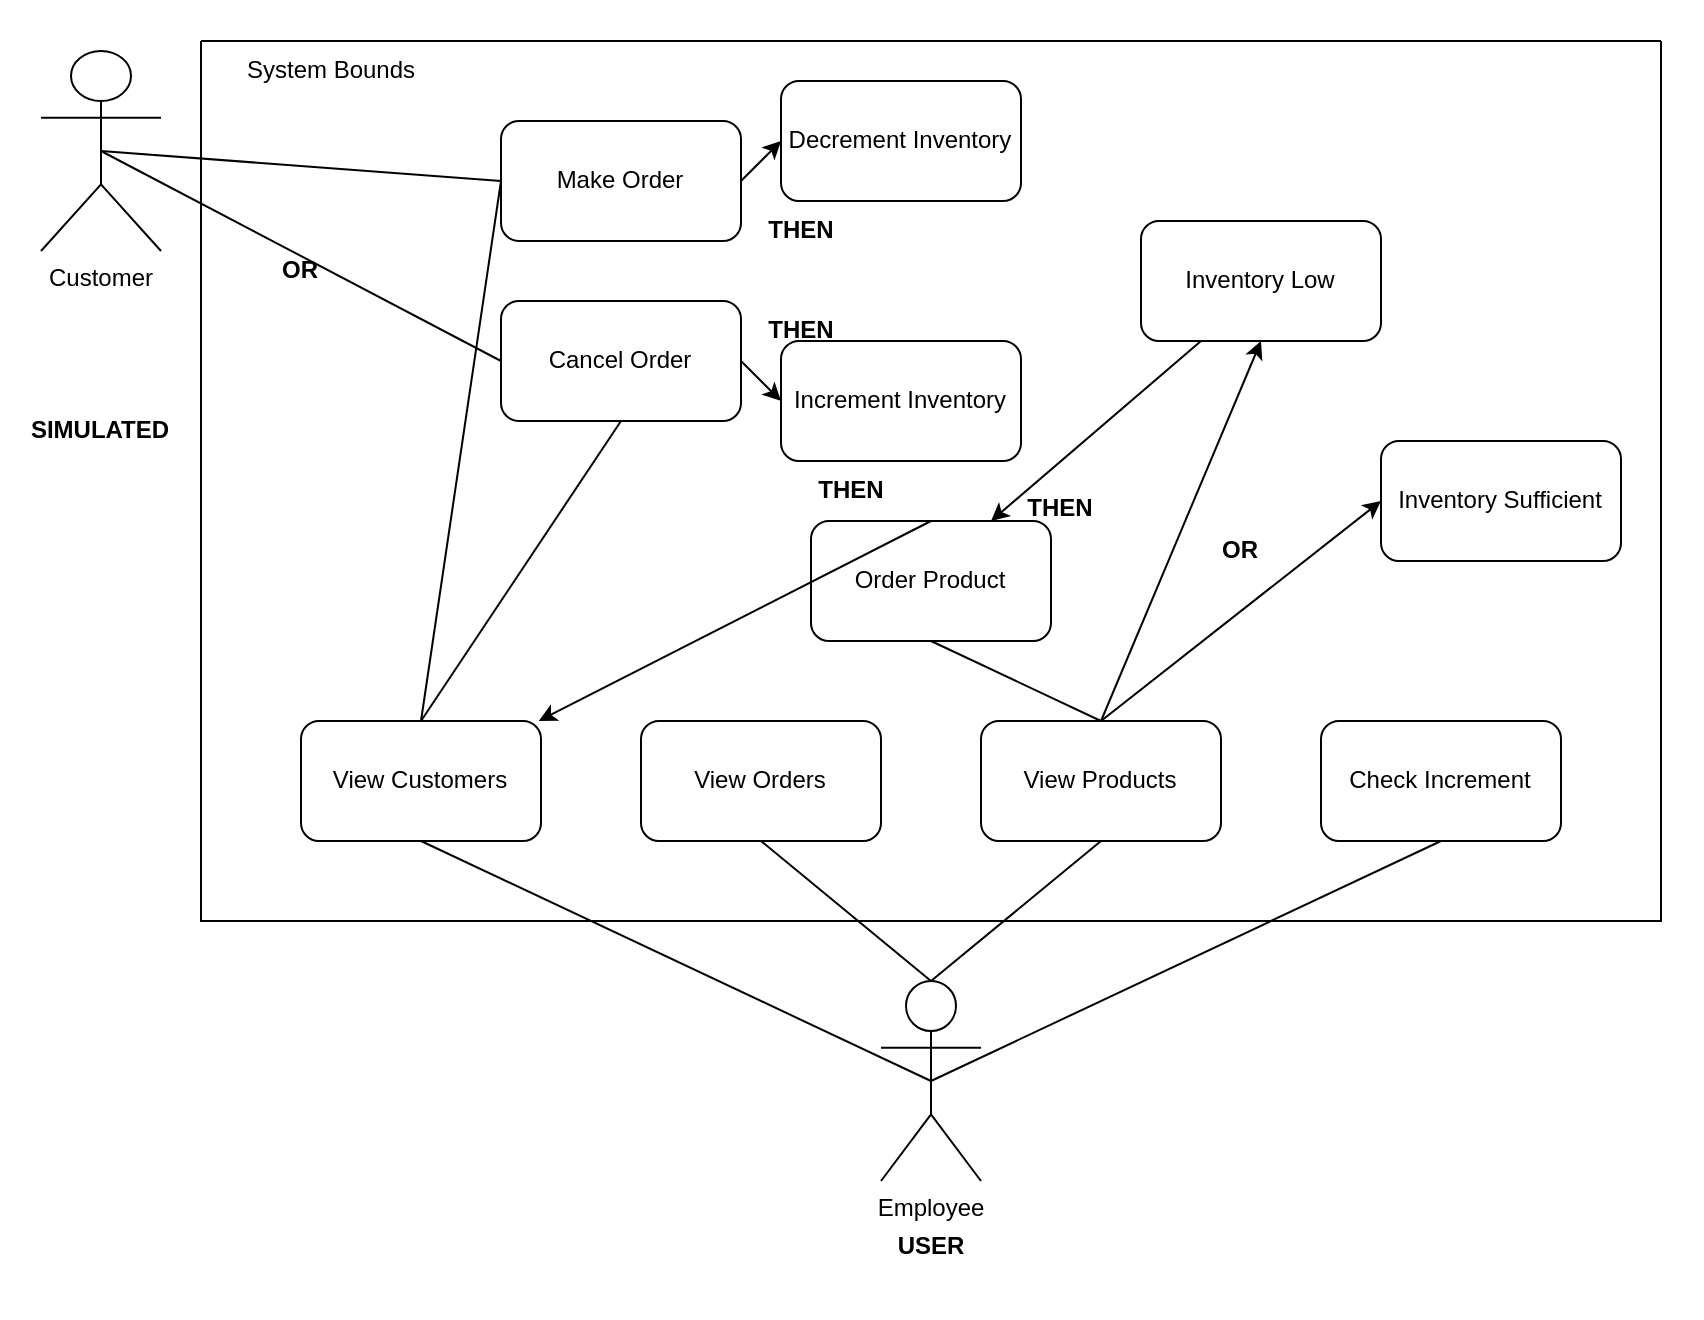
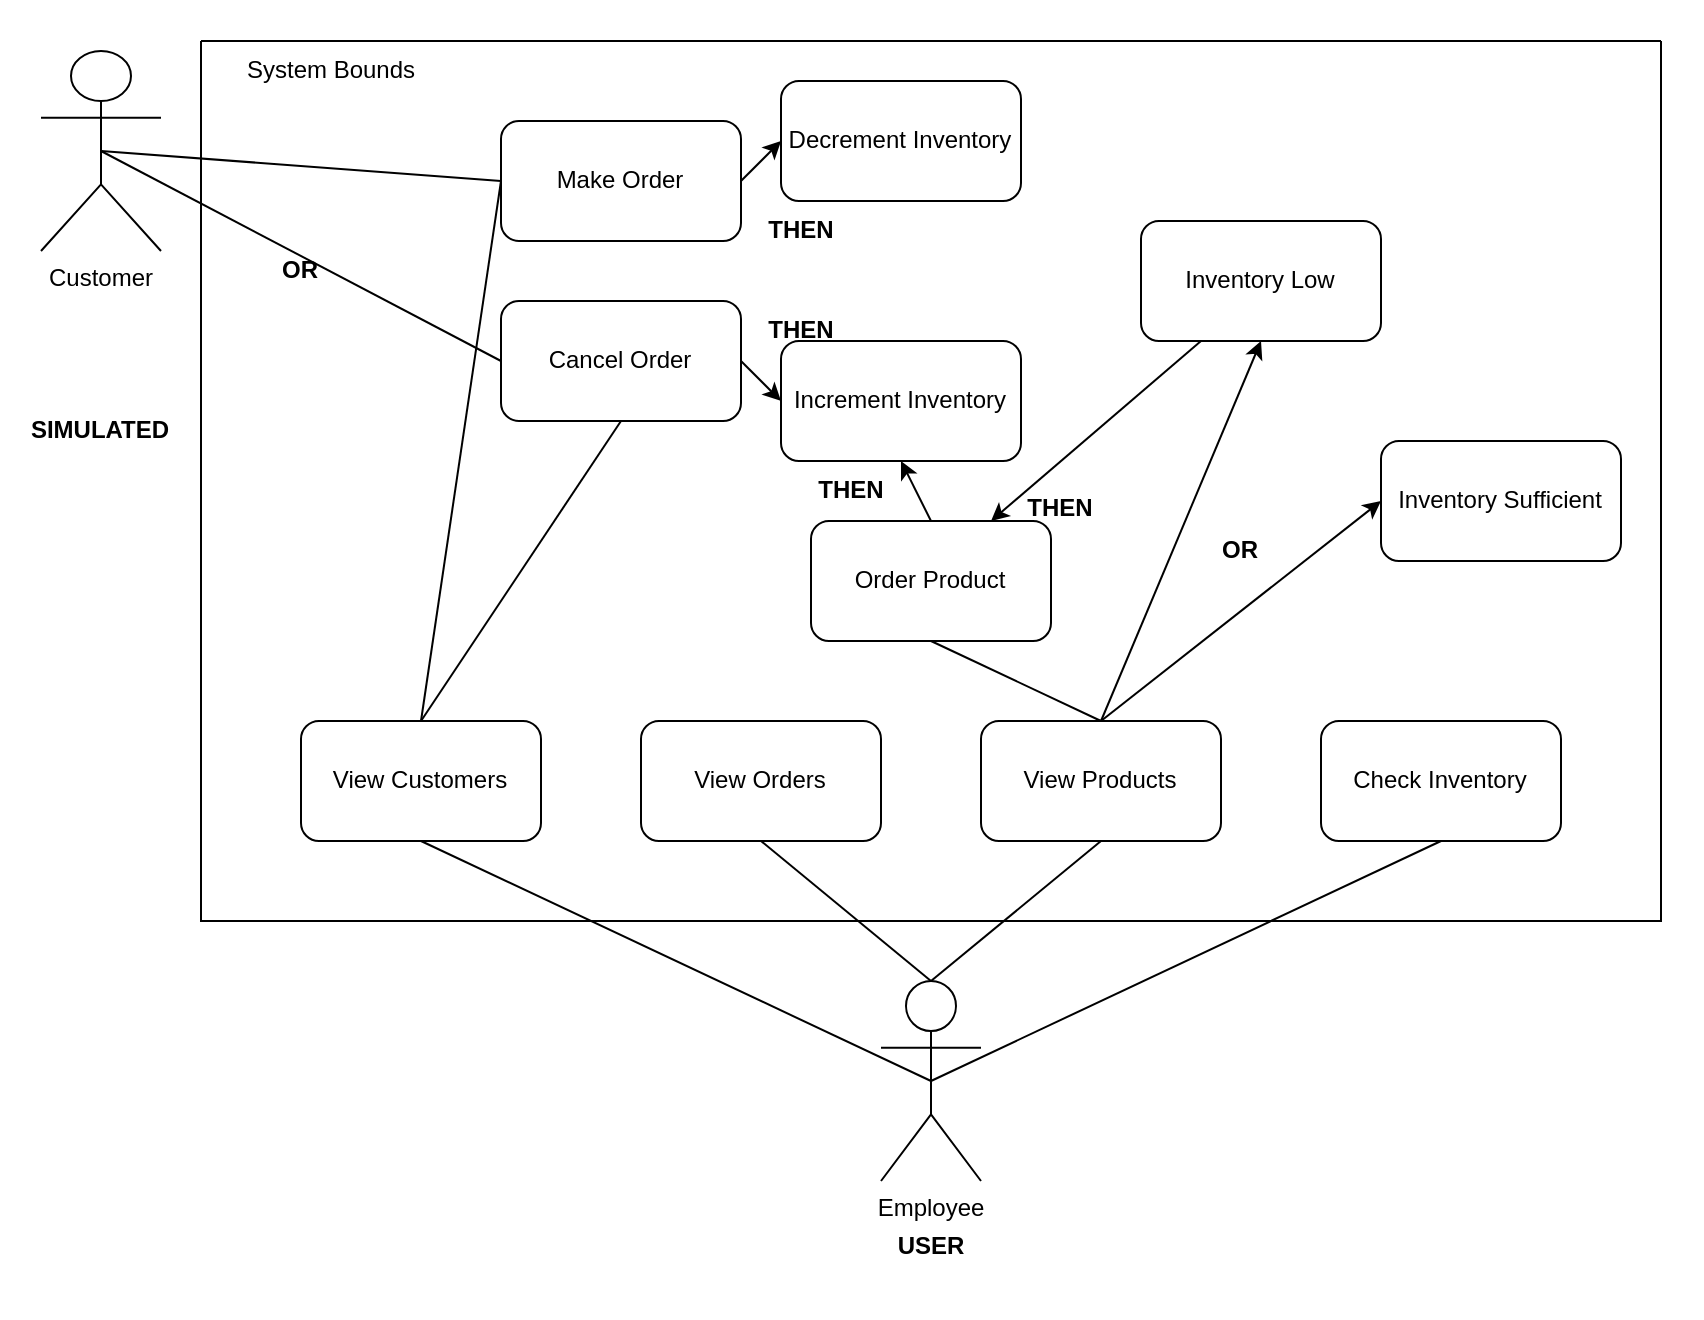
edge "Order Product" -> "View Customers": now "Order Product" -> "Increment Inventory"
node "Check Increment": label "Check Increment" -> "Check Inventory"
